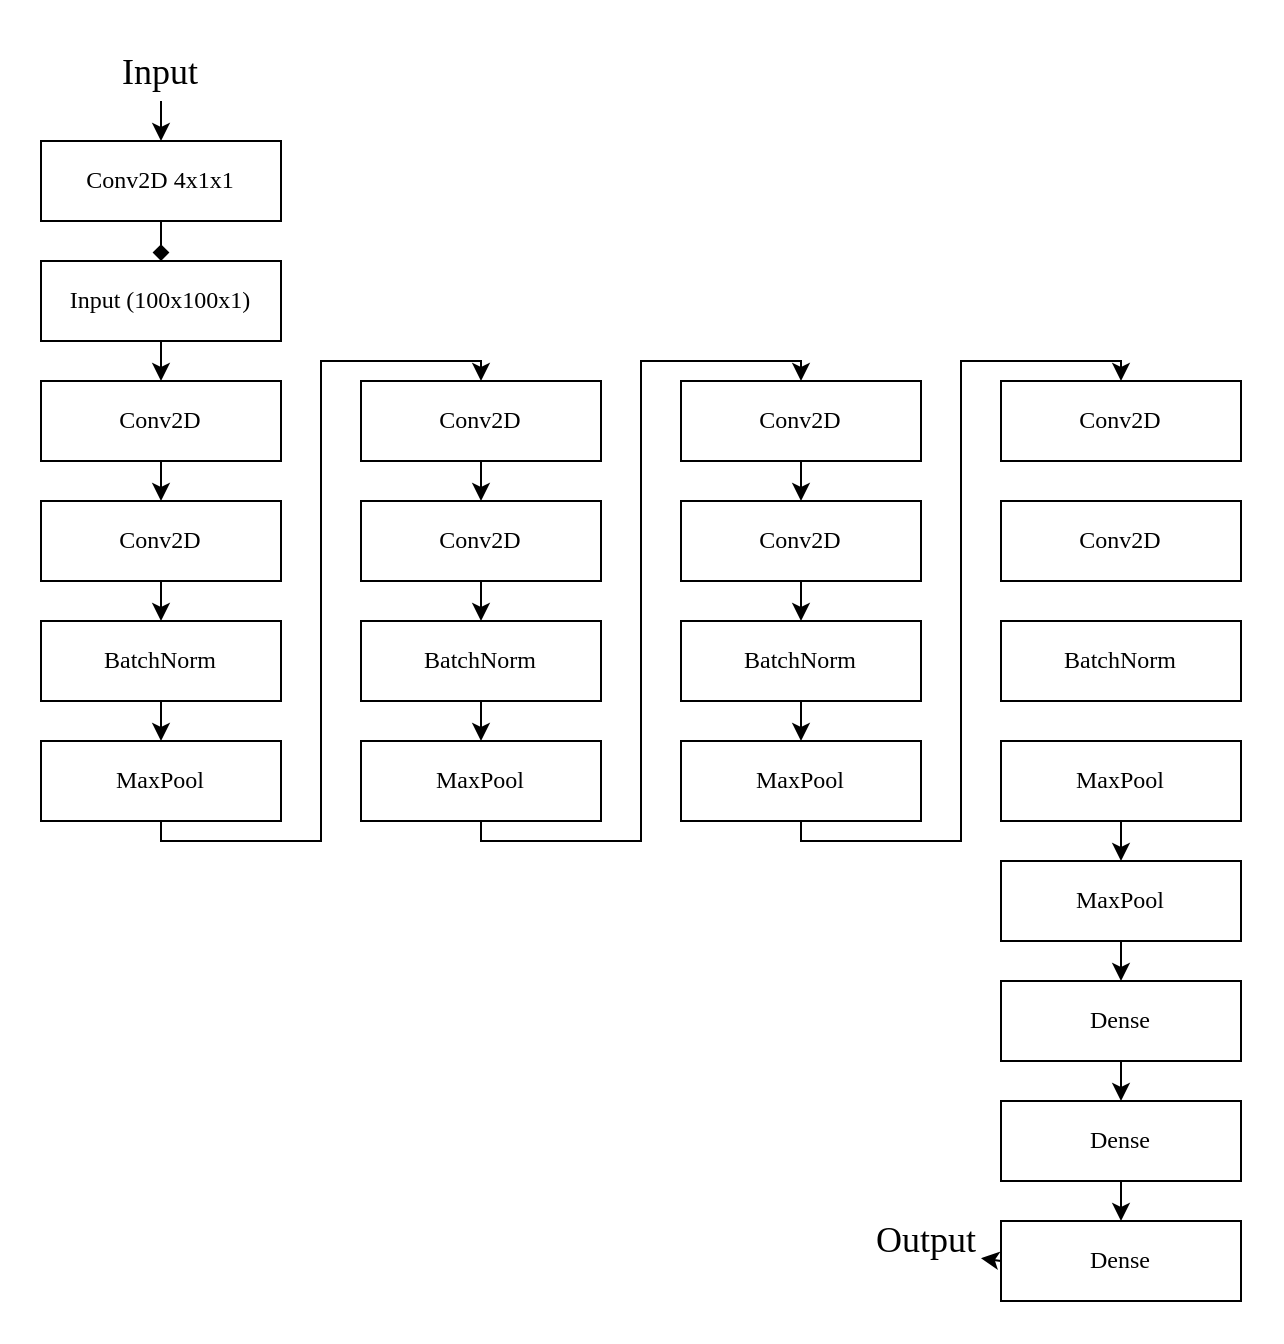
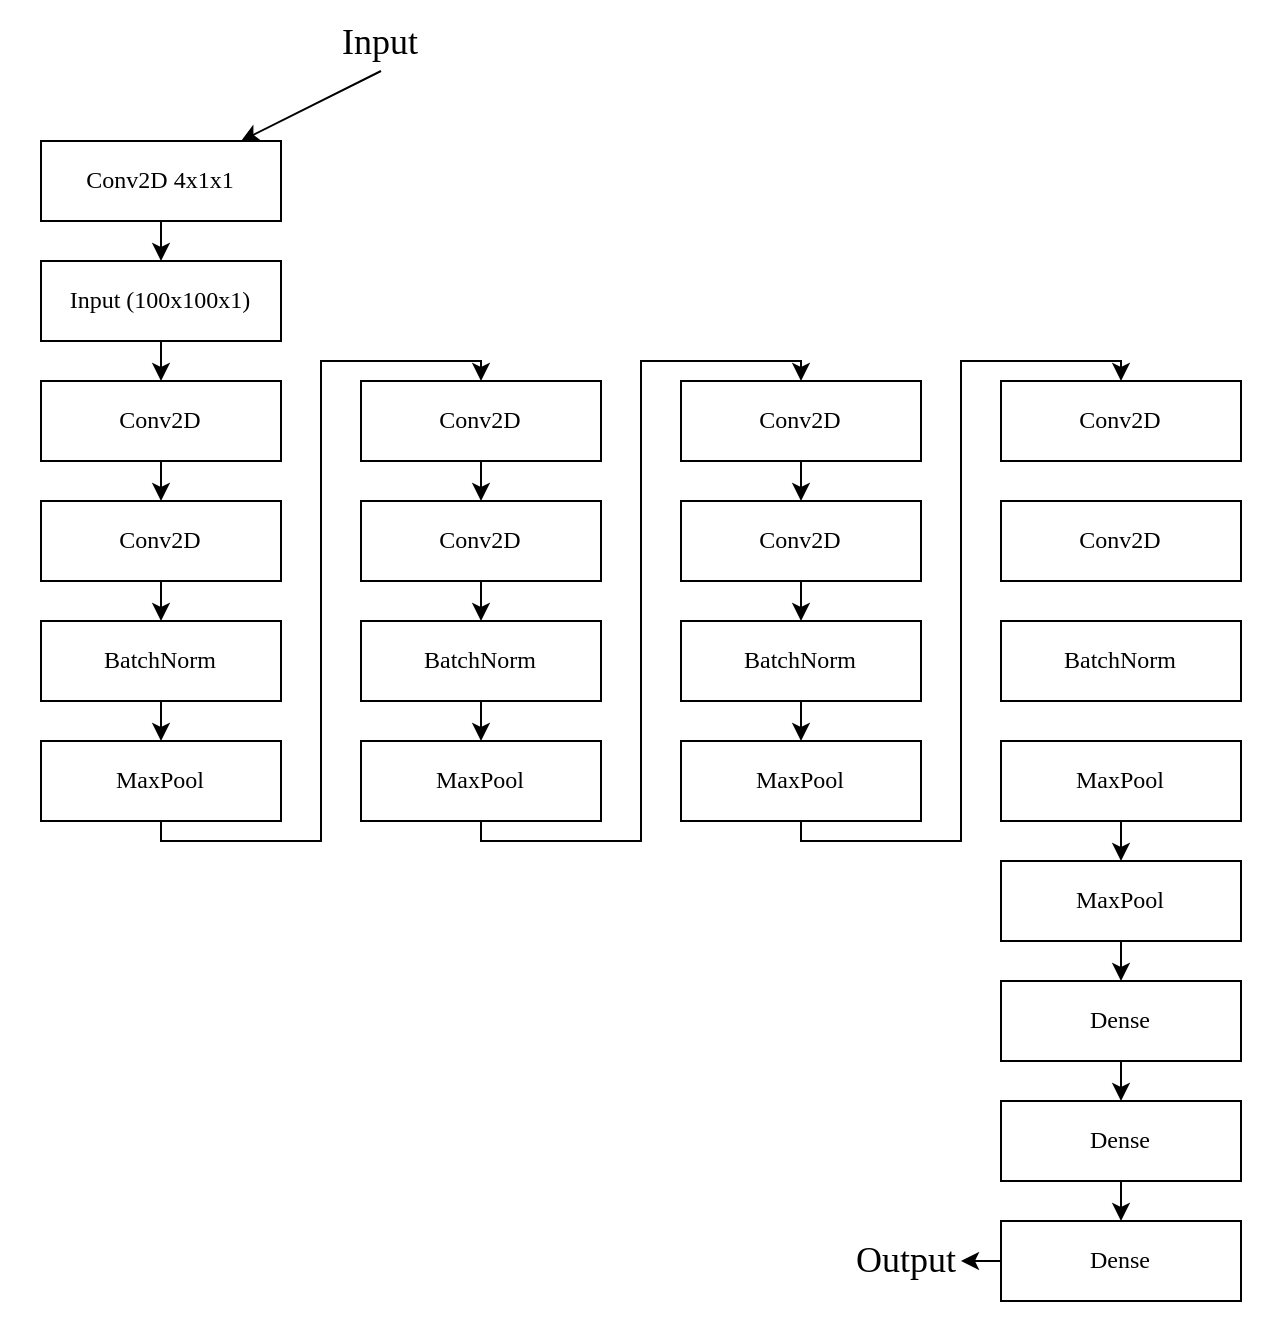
node "Input": moved (161, 71) -> (381, 41)
edge "Conv2D 4x1x1" -> "Input (100x100x1)": arrowhead diamond -> classic
node "Output": moved (861, 1241) -> (841, 1261)
